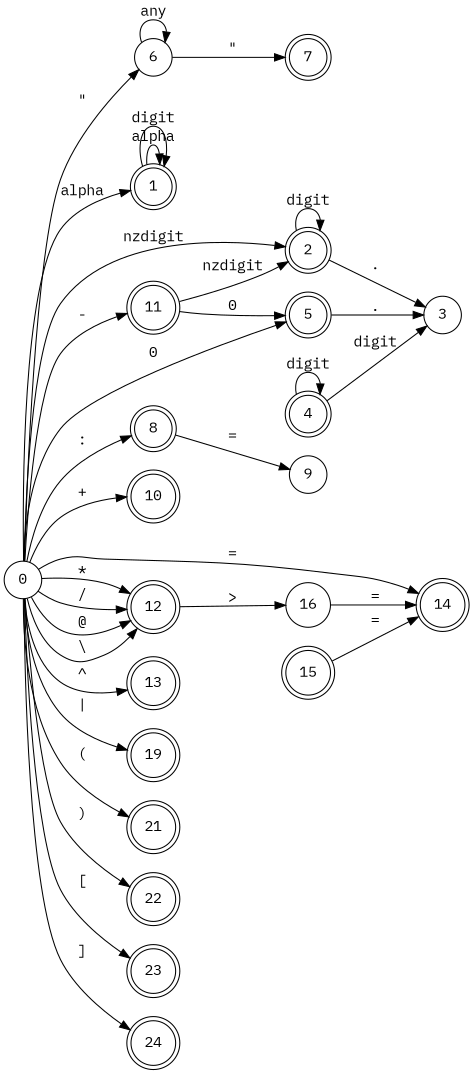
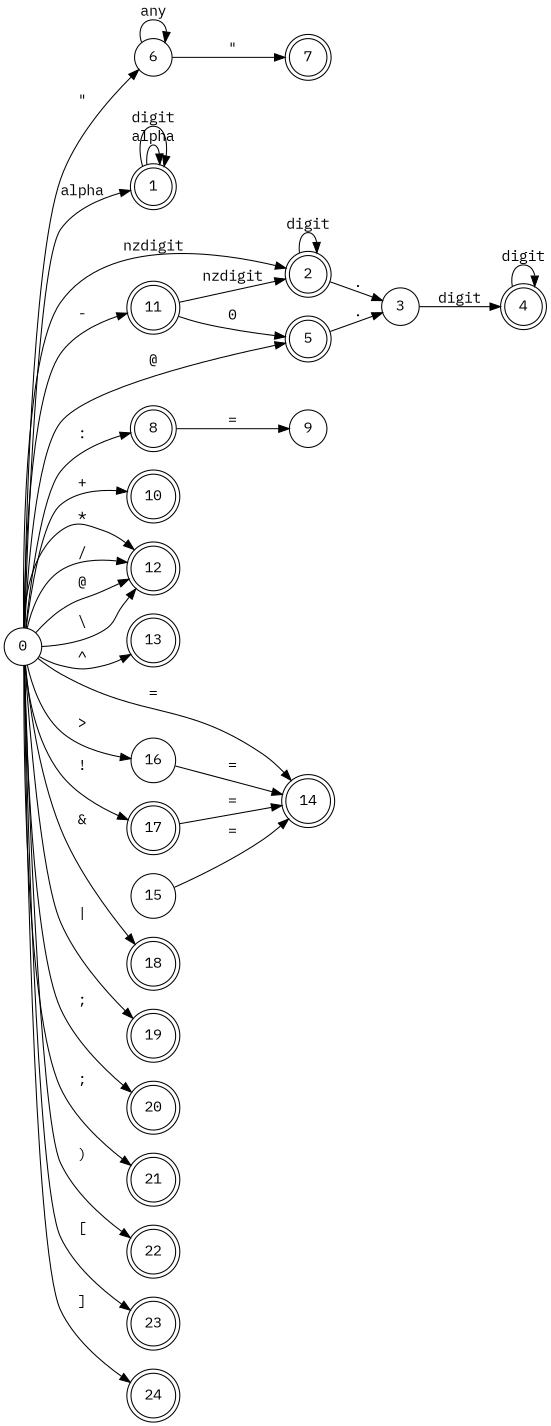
edge "0" -> "5": label "0" -> "@"
edge "4" -> "3": reversed
edge "12" -> "16": now "0" -> "16"
node "15": shape doublecircle -> circle
edge "0" -> "21": label "(" -> ";"
node "17": added
node "18": added
node "20": added
